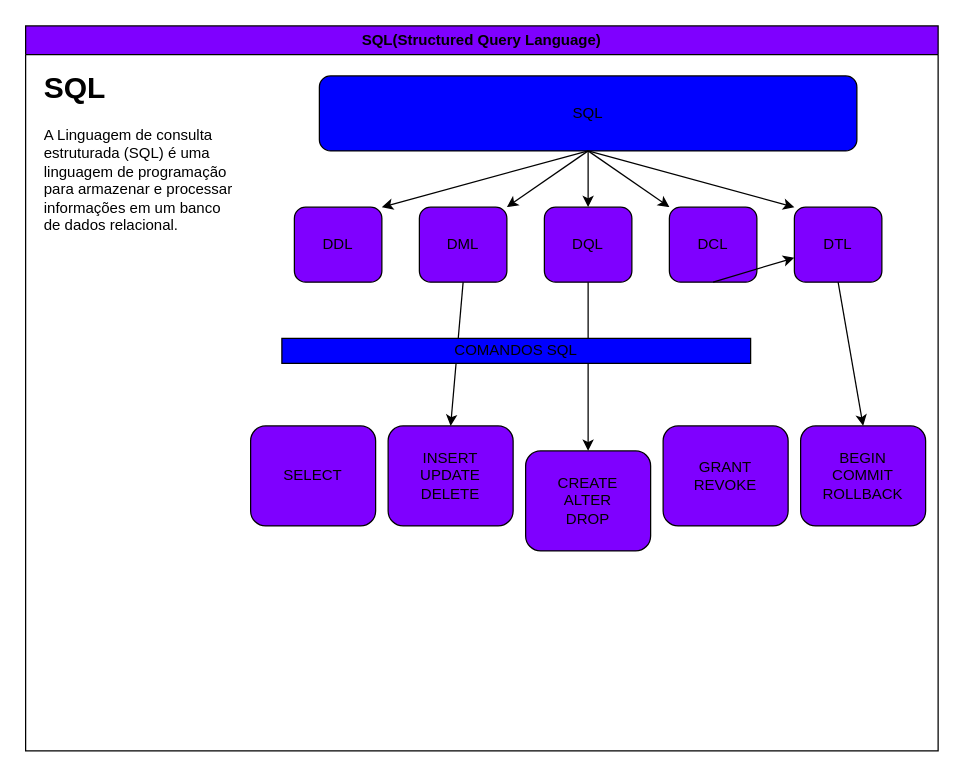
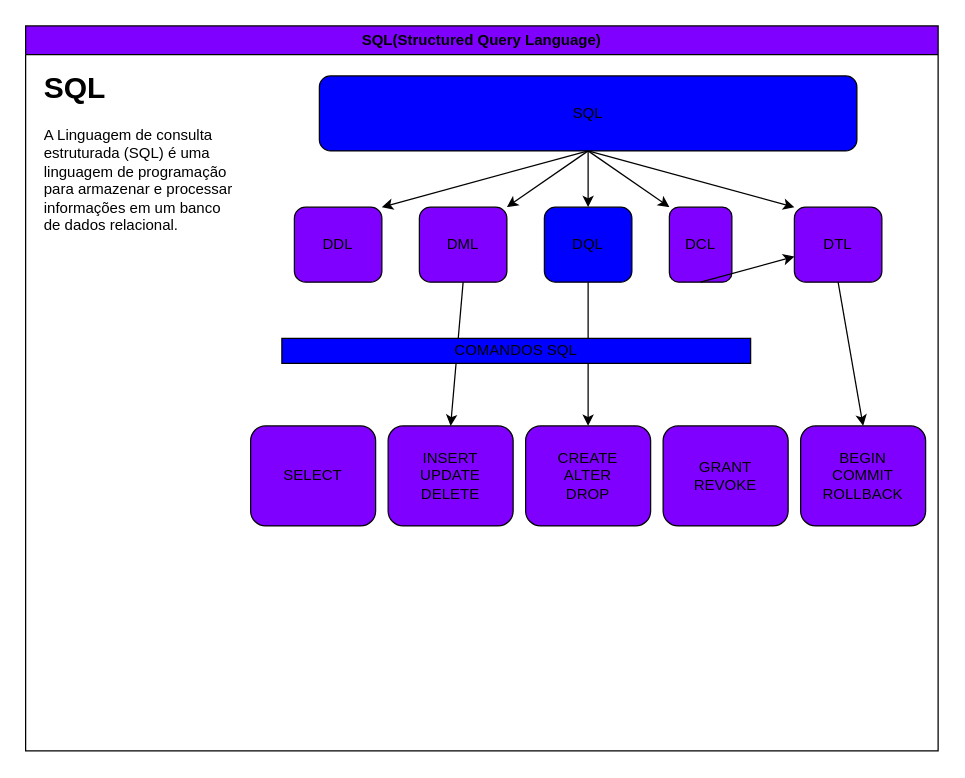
node "DQL": fillcolor #7f00ff -> #0000ff
node "DCL": size 88x75 -> 63x75
node "CREATE ALTER DROP": moved (588, 501) -> (588, 476)
